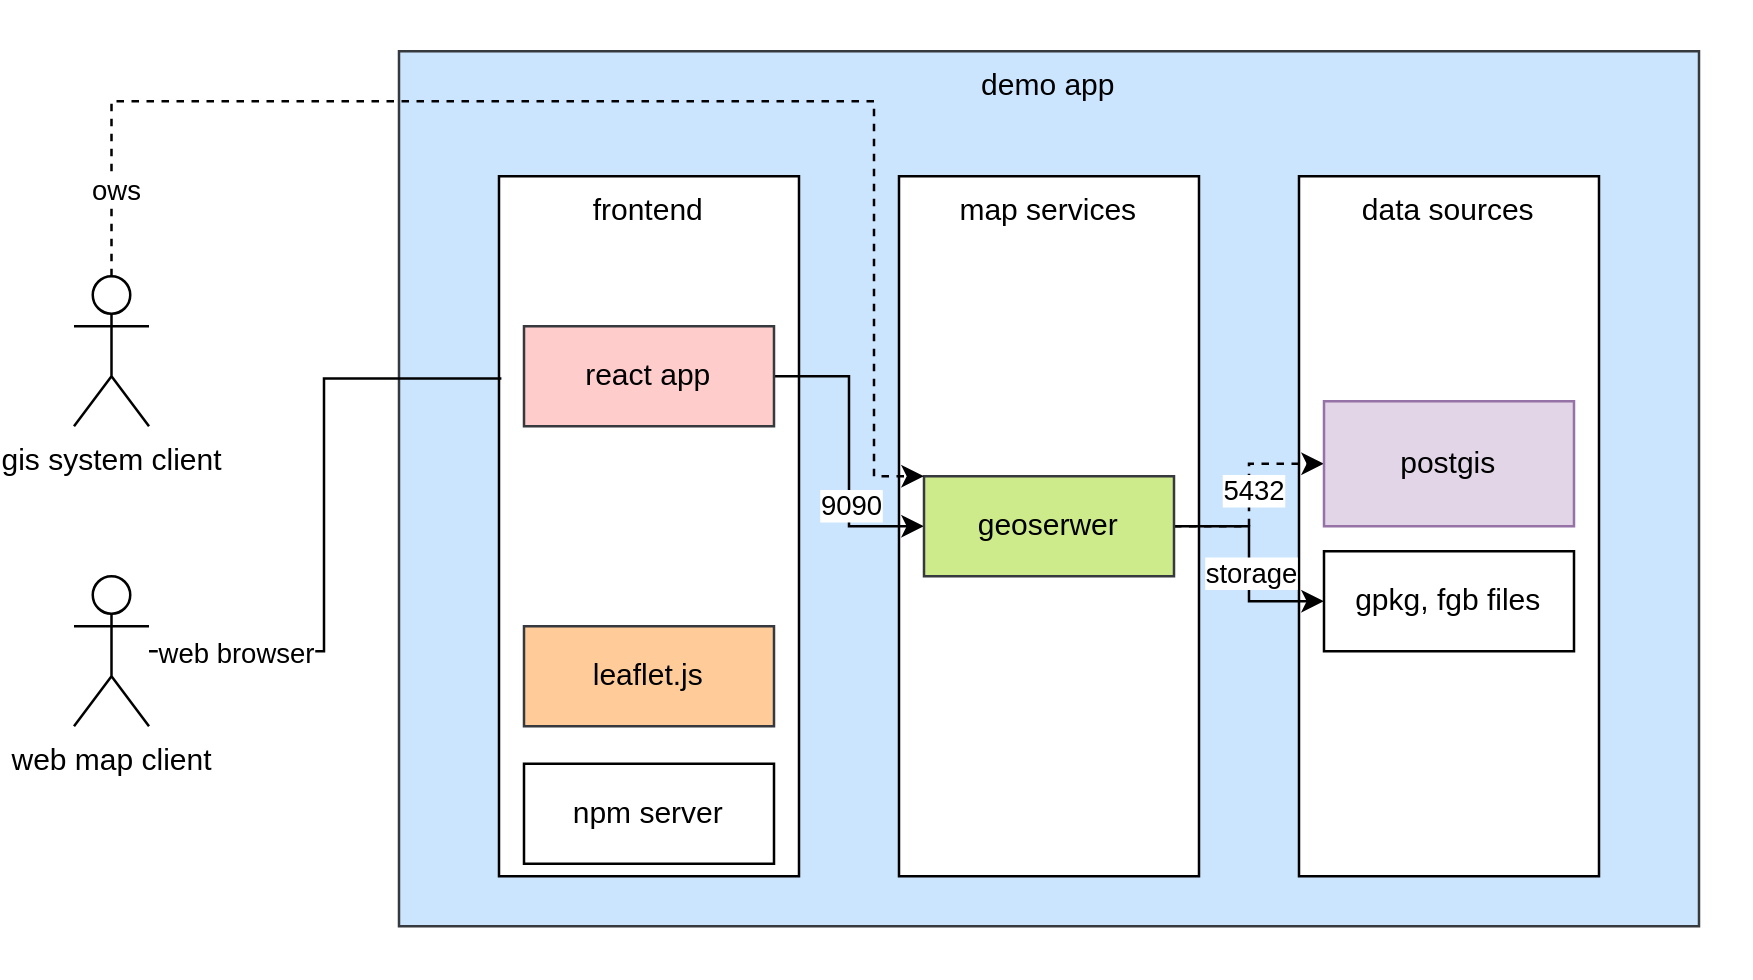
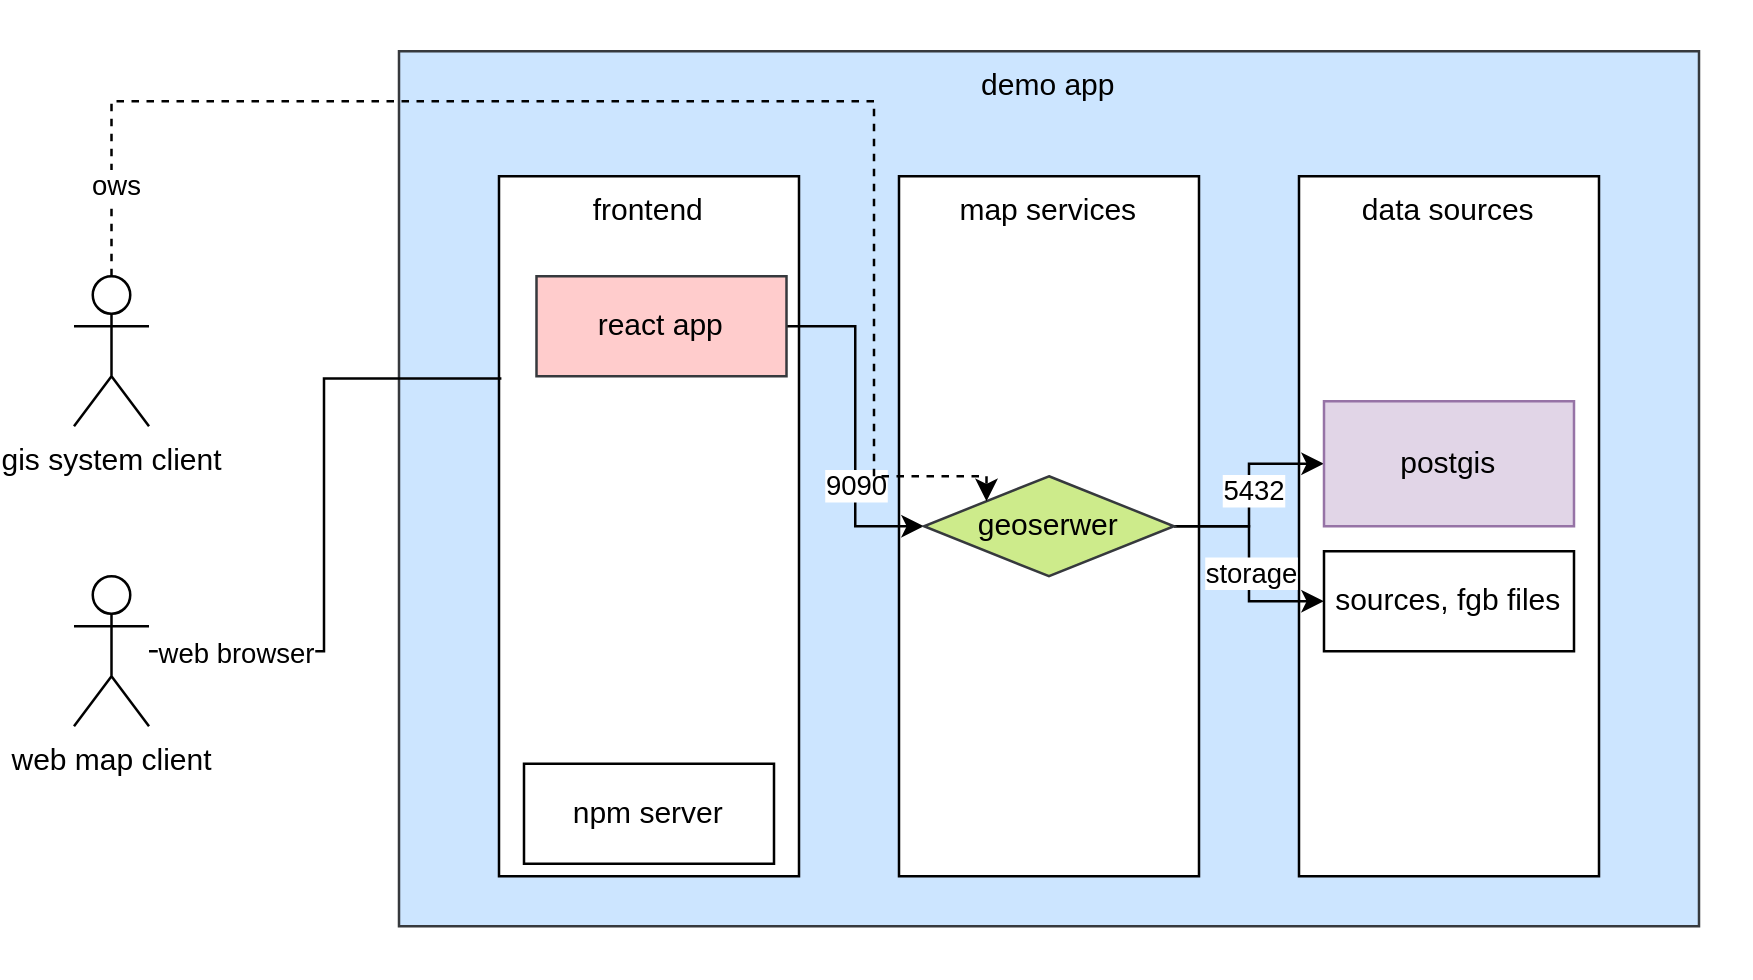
node "react app": moved (649, 376) -> (661, 326)
edge "geoserwer" -> "postgis": style dashed -> solid
node "geoserwer": shape rectangle -> diamond
node "gpkg, fgb files": label "gpkg, fgb files" -> "sources, fgb files"
node "leaflet.js": removed
